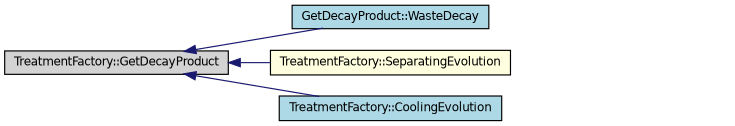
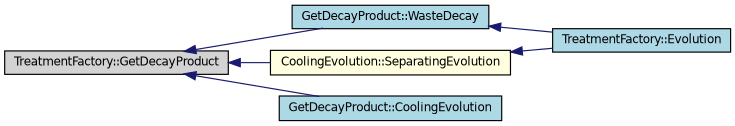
node "TreatmentFactory::Evolution": added
node "TreatmentFactory::SeparatingEvolution": label "TreatmentFactory::SeparatingEvolution" -> "CoolingEvolution::SeparatingEvolution"
node "TreatmentFactory::CoolingEvolution": label "TreatmentFactory::CoolingEvolution" -> "GetDecayProduct::CoolingEvolution"
